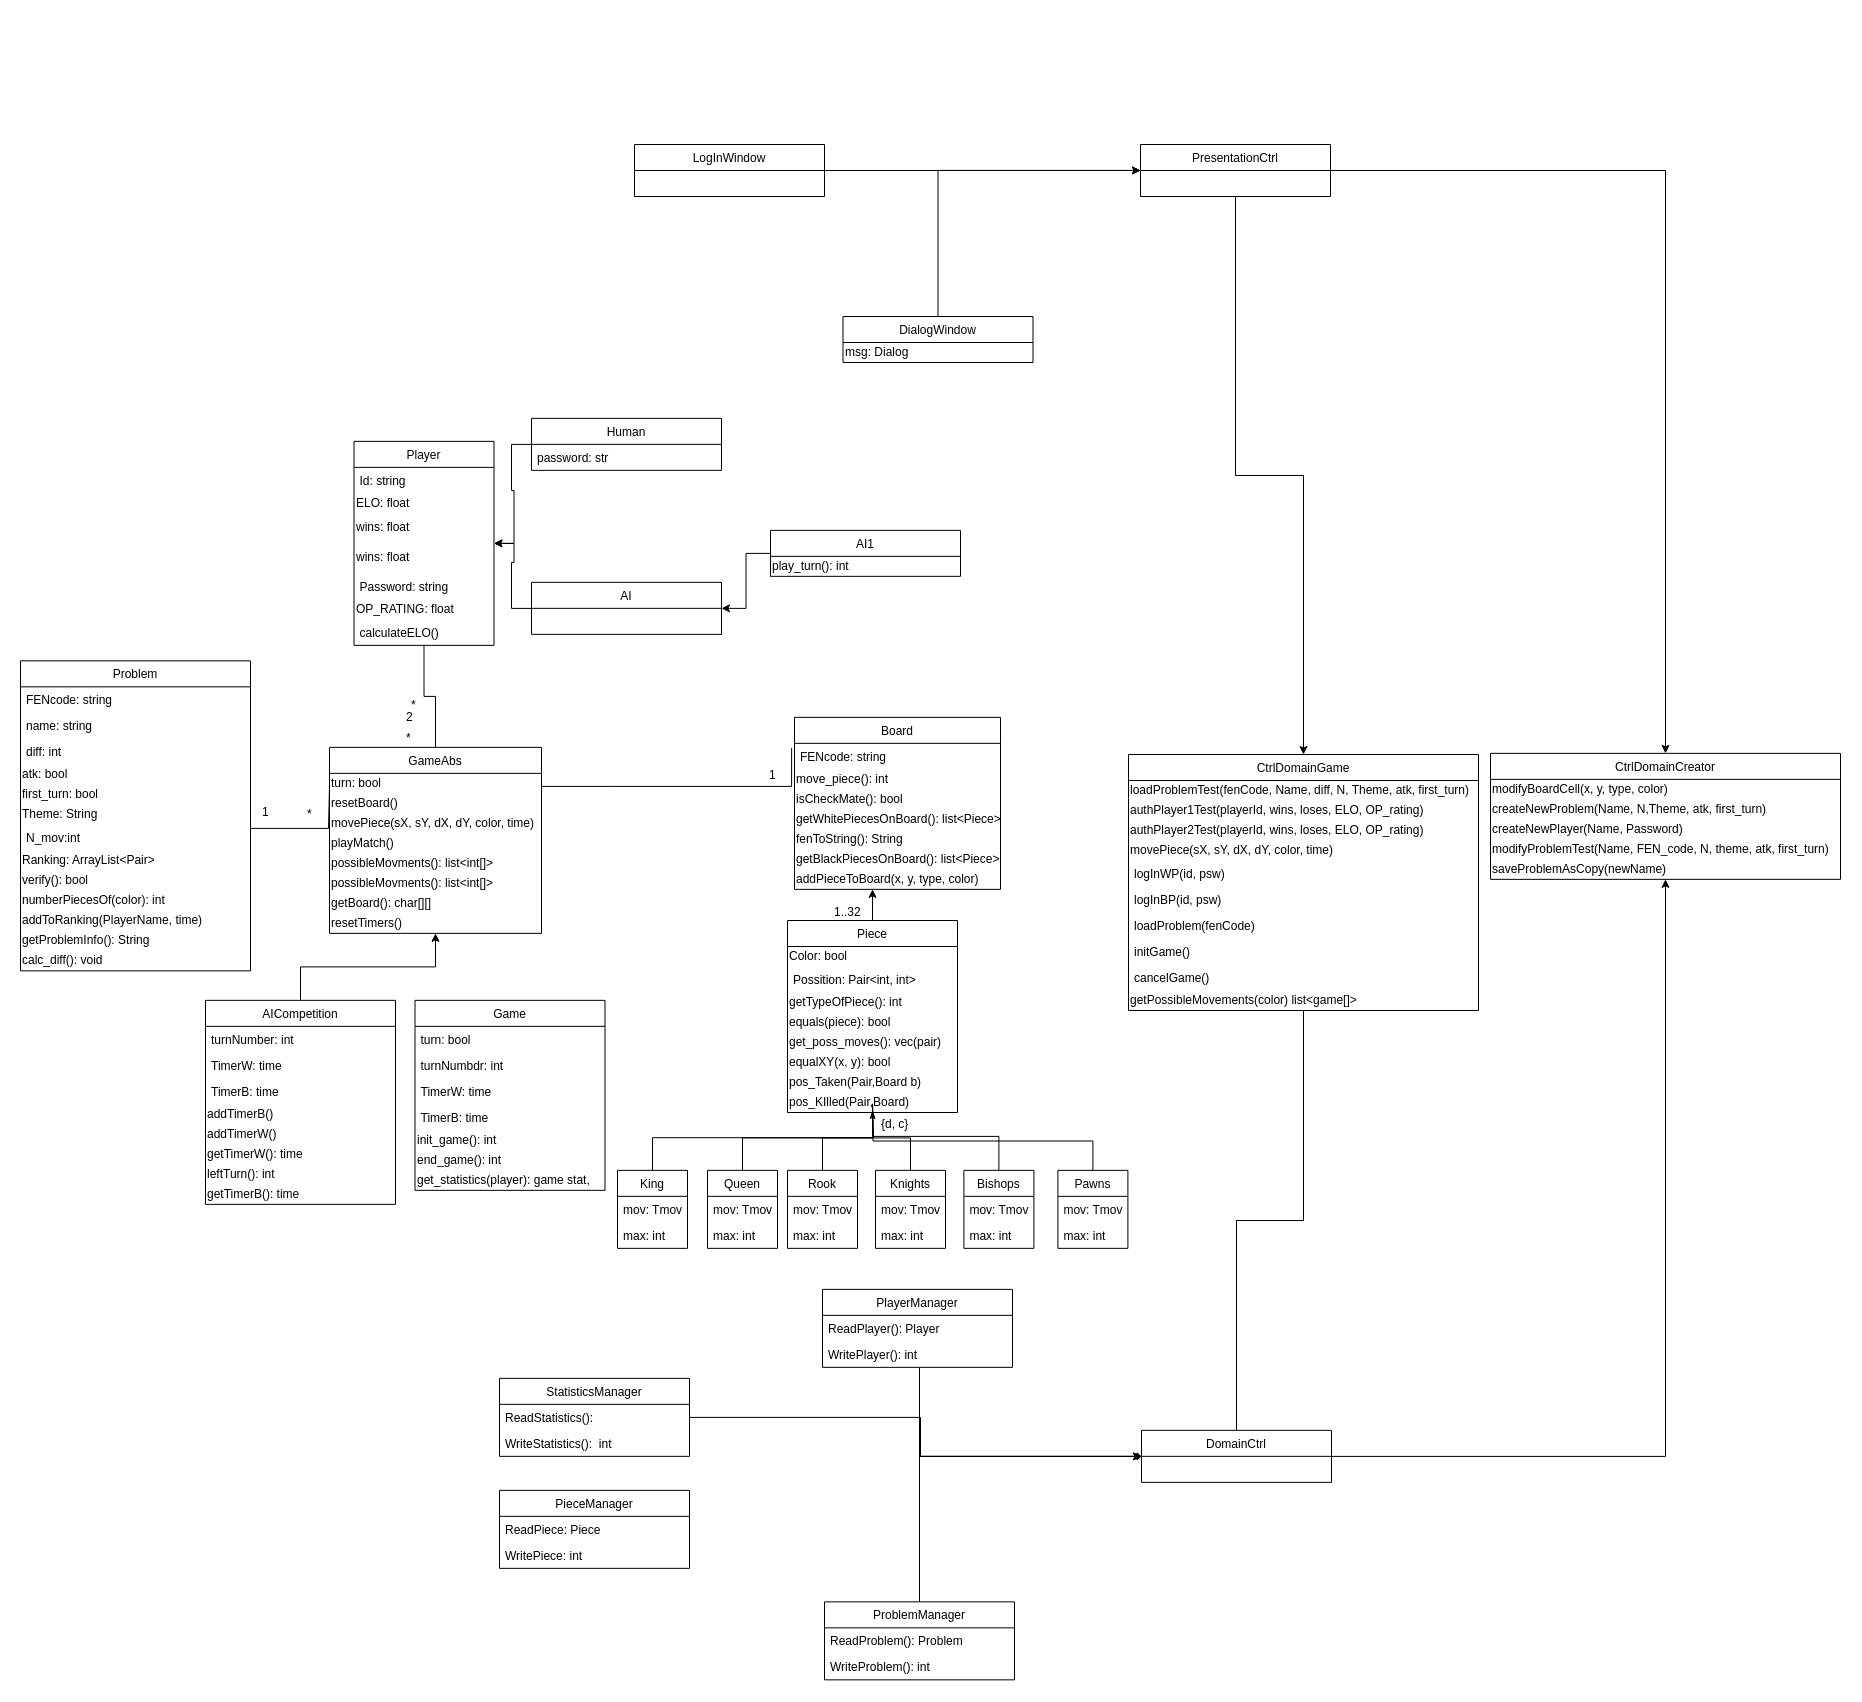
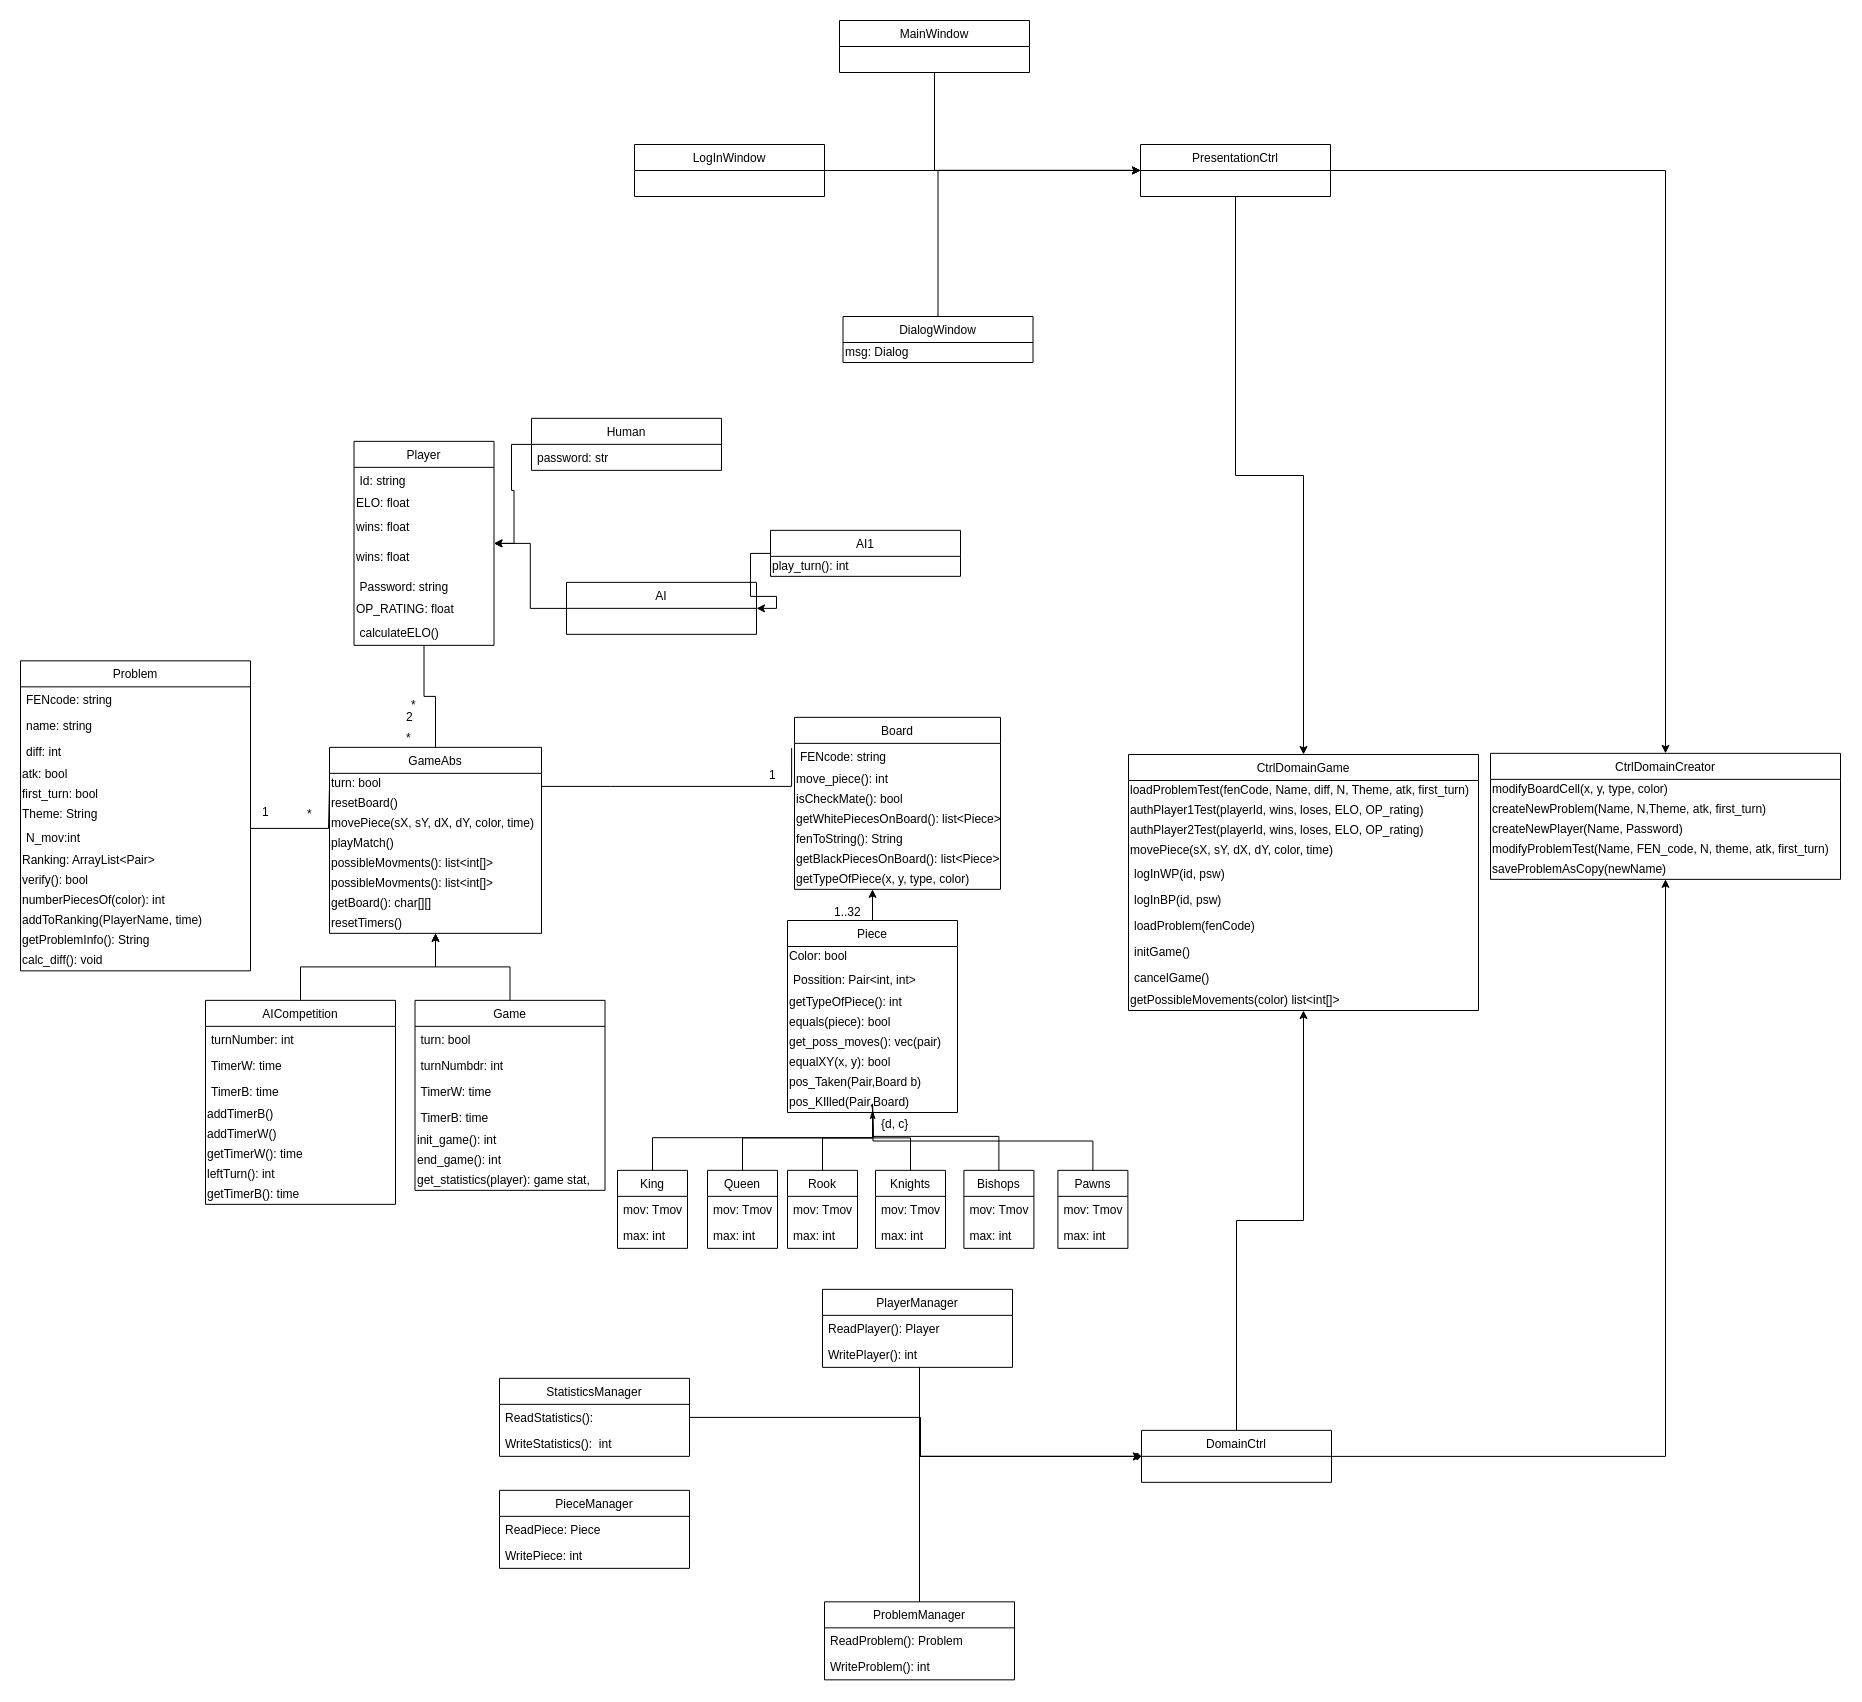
node "MainWindow": added
edge "MainWindow" -> "PresentationCtrl": added
node "AI": moved (627, 608) -> (662, 608)
node "addPieceToBoard(x, y, type, color)": label "addPieceToBoard(x, y, type, color)" -> "getTypeOfPiece(x, y, type, color)"
edge "Game" -> "GameAbs": added
node "getPossibleMovements(color) list<game[]>": label "getPossibleMovements(color) list<game[]>" -> "getPossibleMovements(color) list<int[]>"
edge "CtrlDomainGame" -- "DomainCtrl": arrowhead none -> classic
